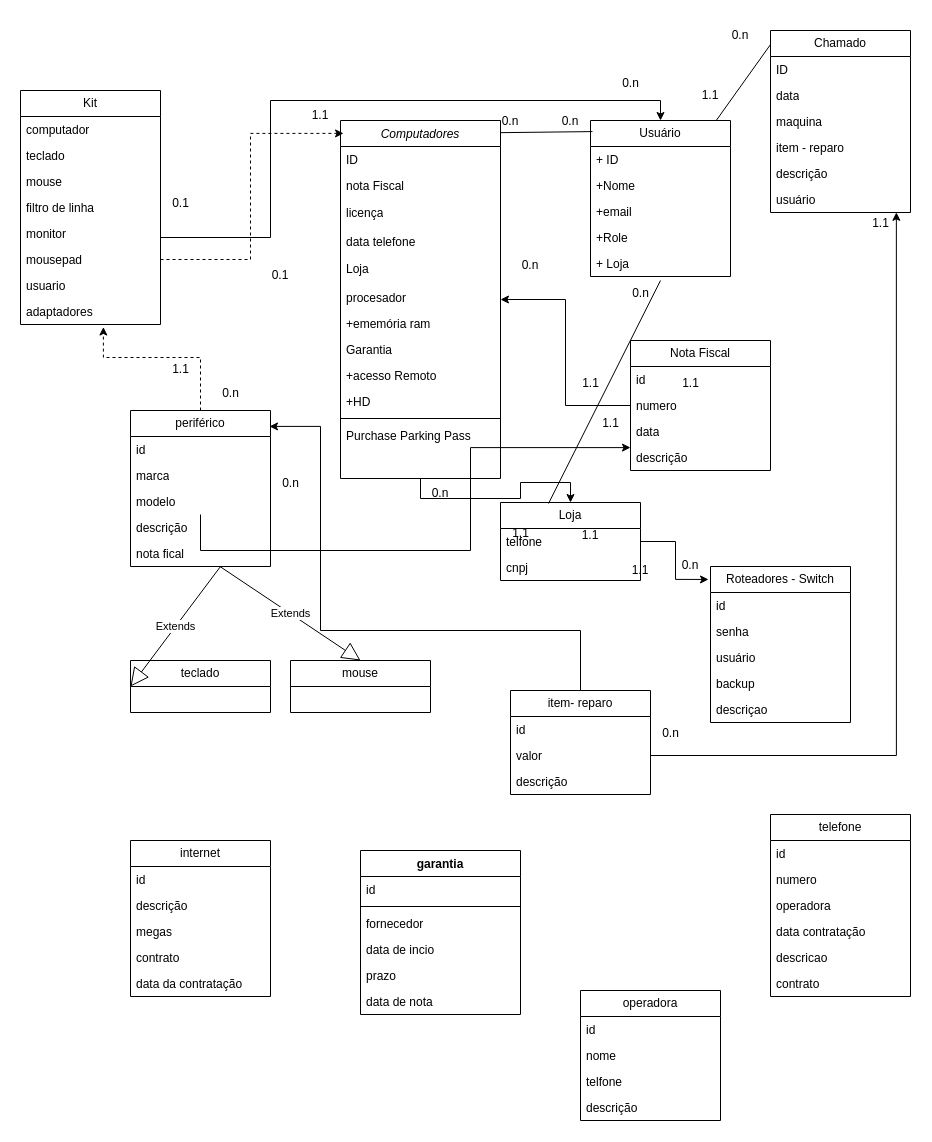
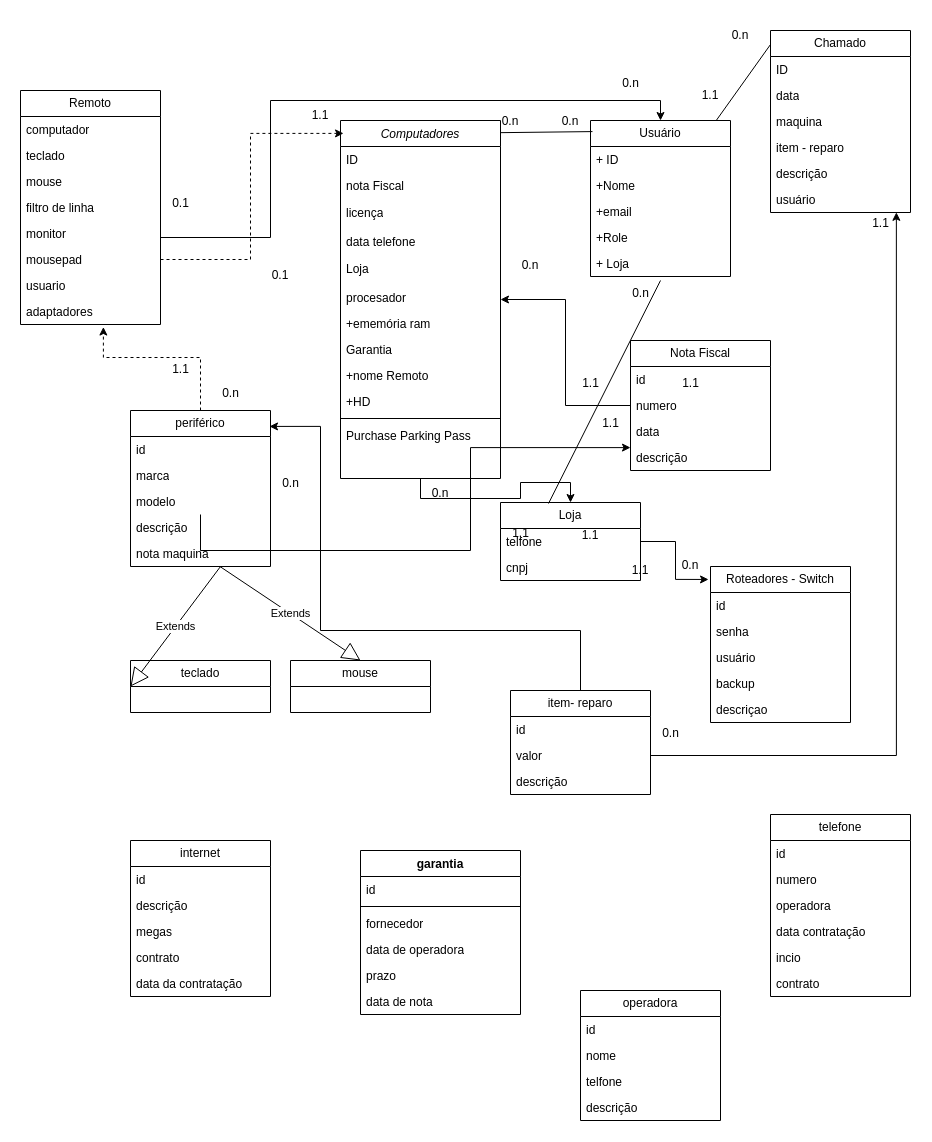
node "Kit": label "Kit" -> "Remoto"
node "+acesso Remoto": label "+acesso Remoto" -> "+nome Remoto"
node "nota fical": label "nota fical" -> "nota maquina"
node "data de incio": label "data de incio" -> "data de operadora"
node "descricao": label "descricao" -> "incio"
